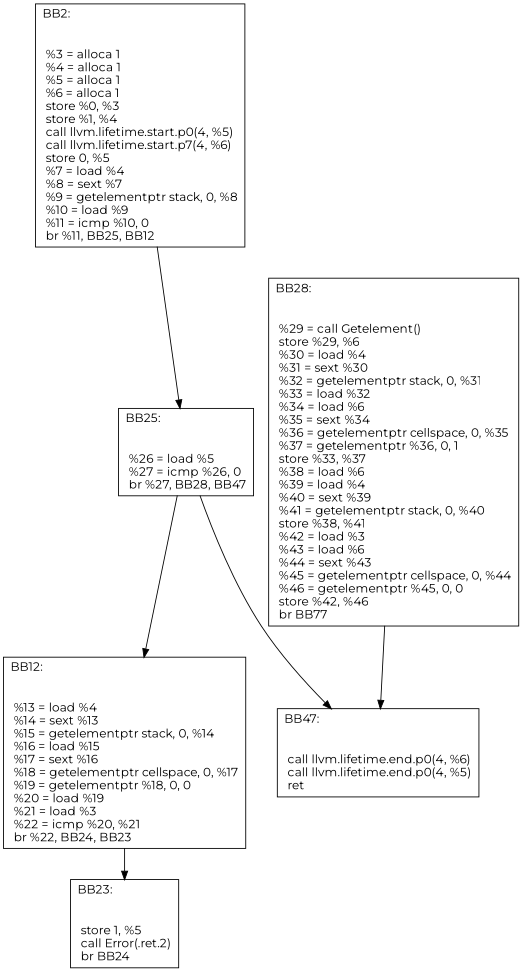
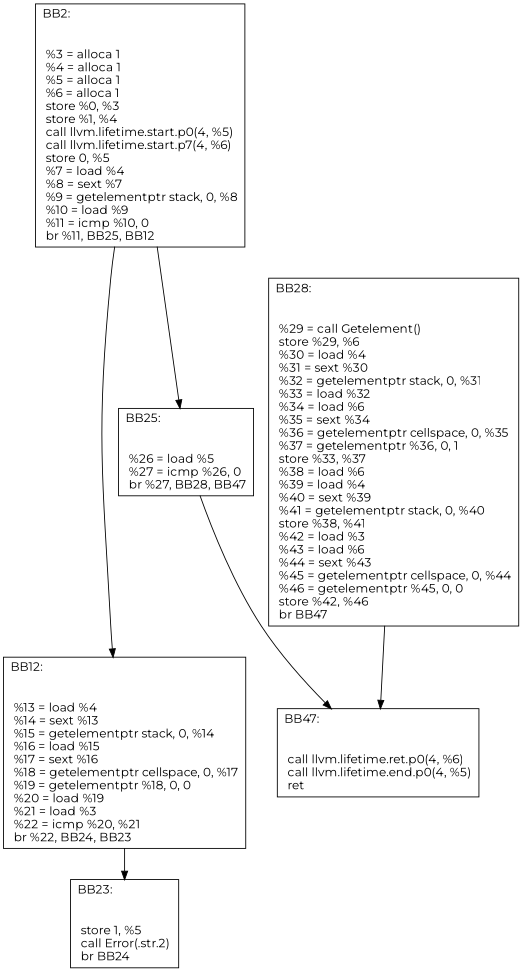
edge "BB25:" -> "BB12:": now "BB2:" -> "BB12:"
node "BB28:": text "br BB77" -> "br BB47"
node "BB47:": text "call llvm.lifetime.end.p0(4, %6)" -> "call llvm.lifetime.ret.p0(4, %6)"
node "BB23:": text "call Error(.ret.2)" -> "call Error(.str.2)"
